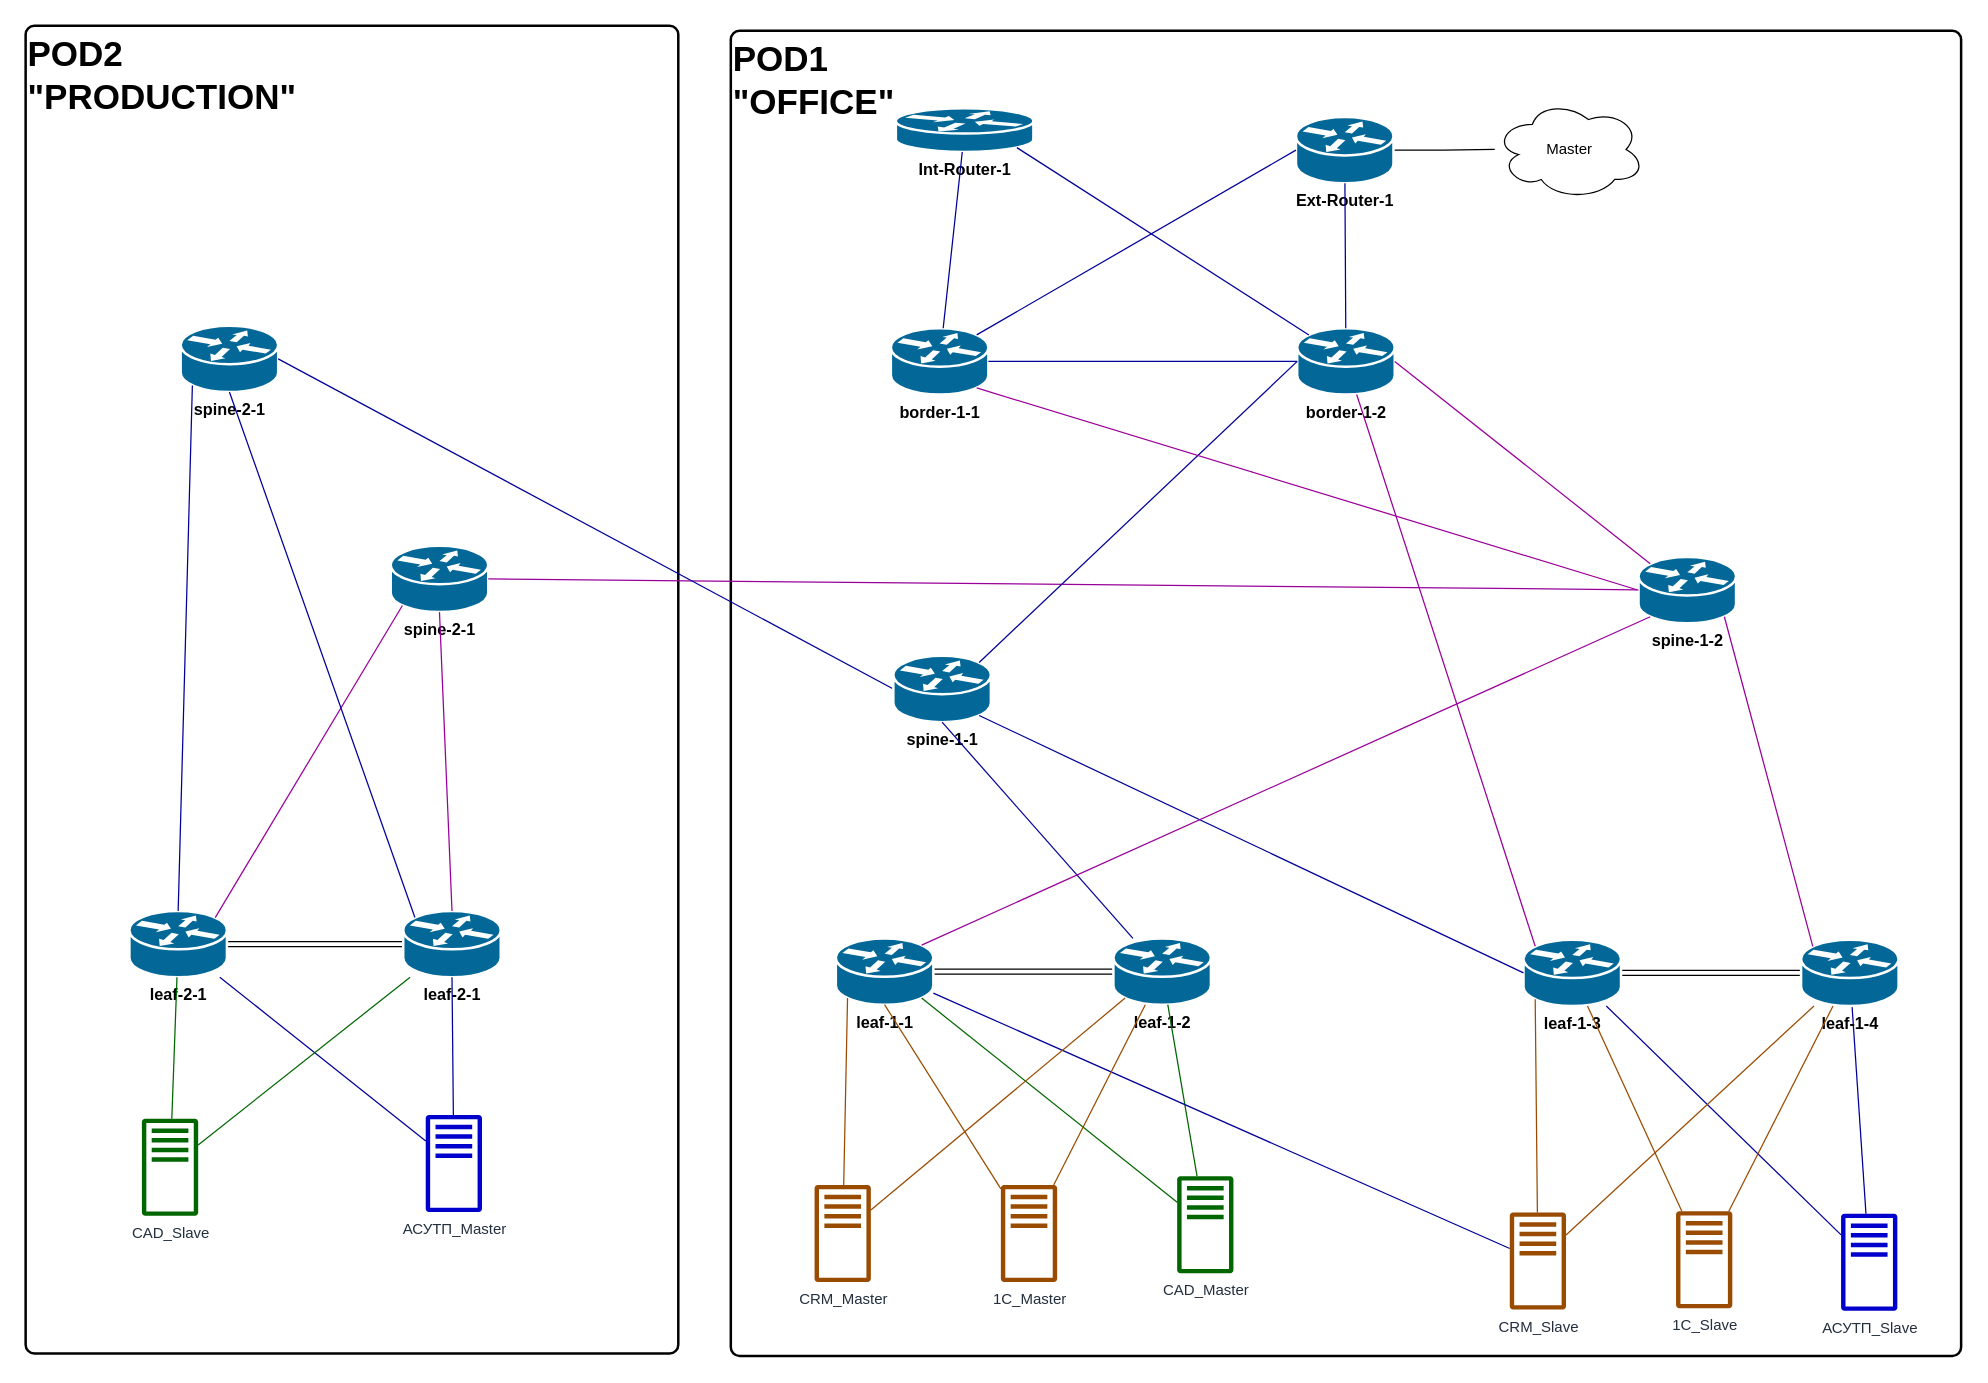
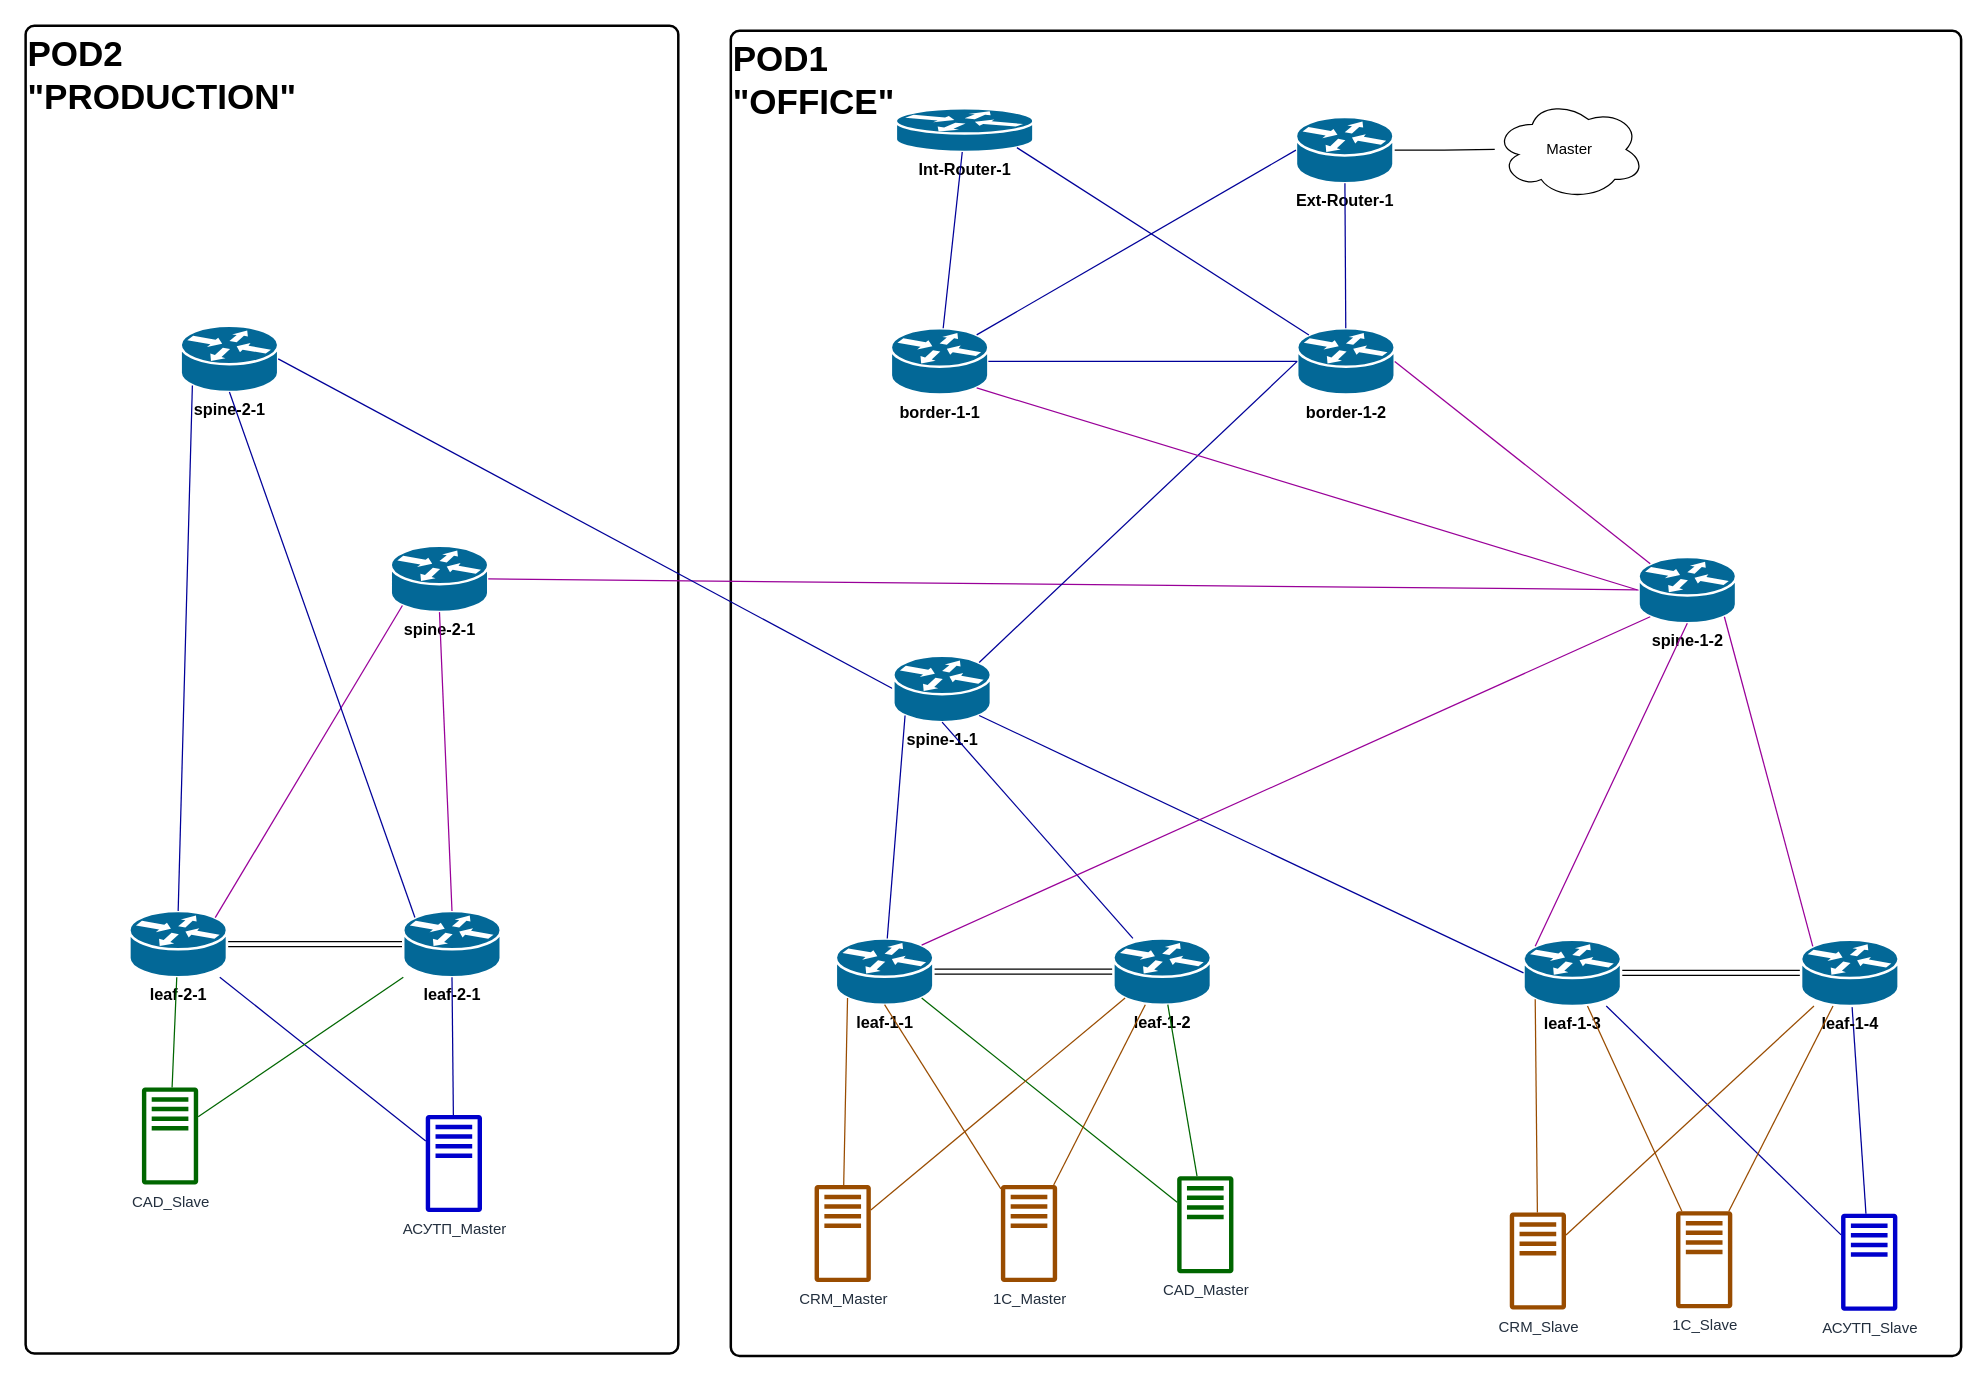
edge "border-1-2" -- "leaf-1-3": now "spine-1-2" -- "leaf-1-3"
edge "leaf-1-1" -- "CRM_Slave": now "leaf-1-1" -- "spine-1-1"
node "CAD_Slave": moved (170, 1167) -> (170, 1136)
